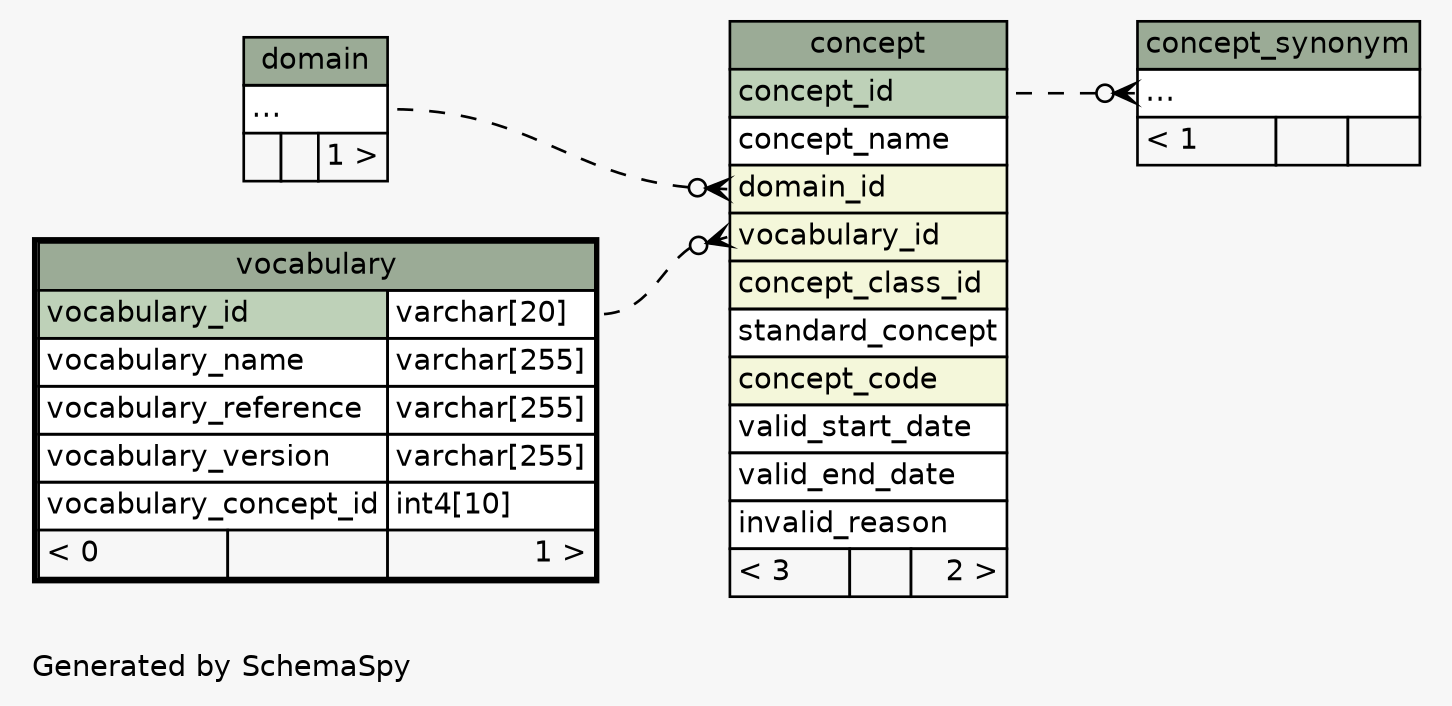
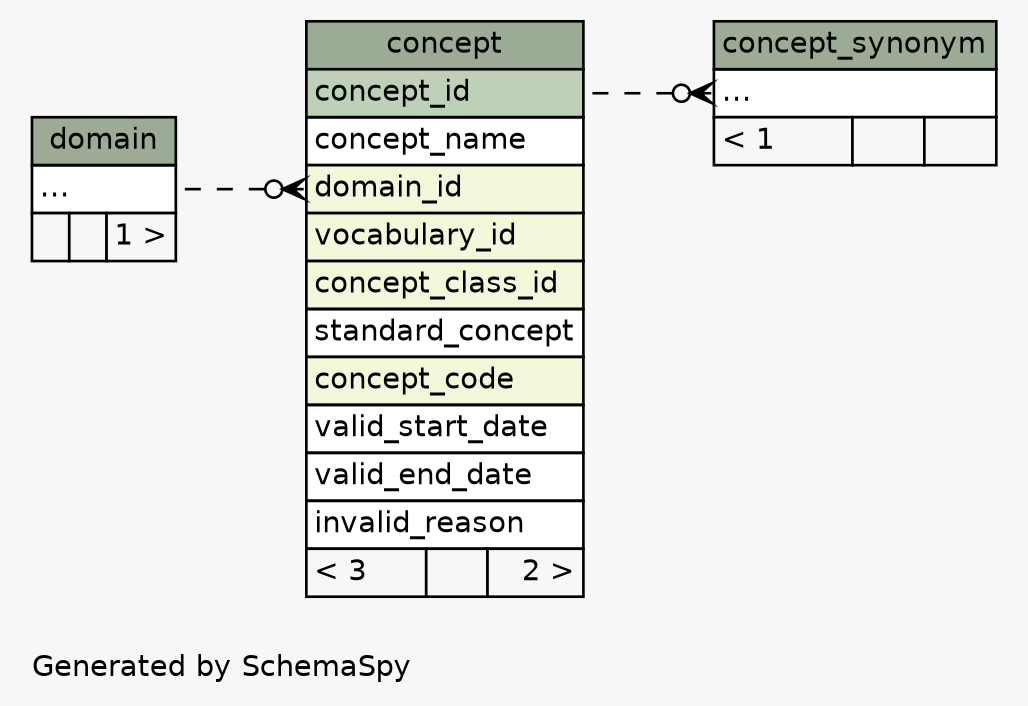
node "vocabulary": removed
